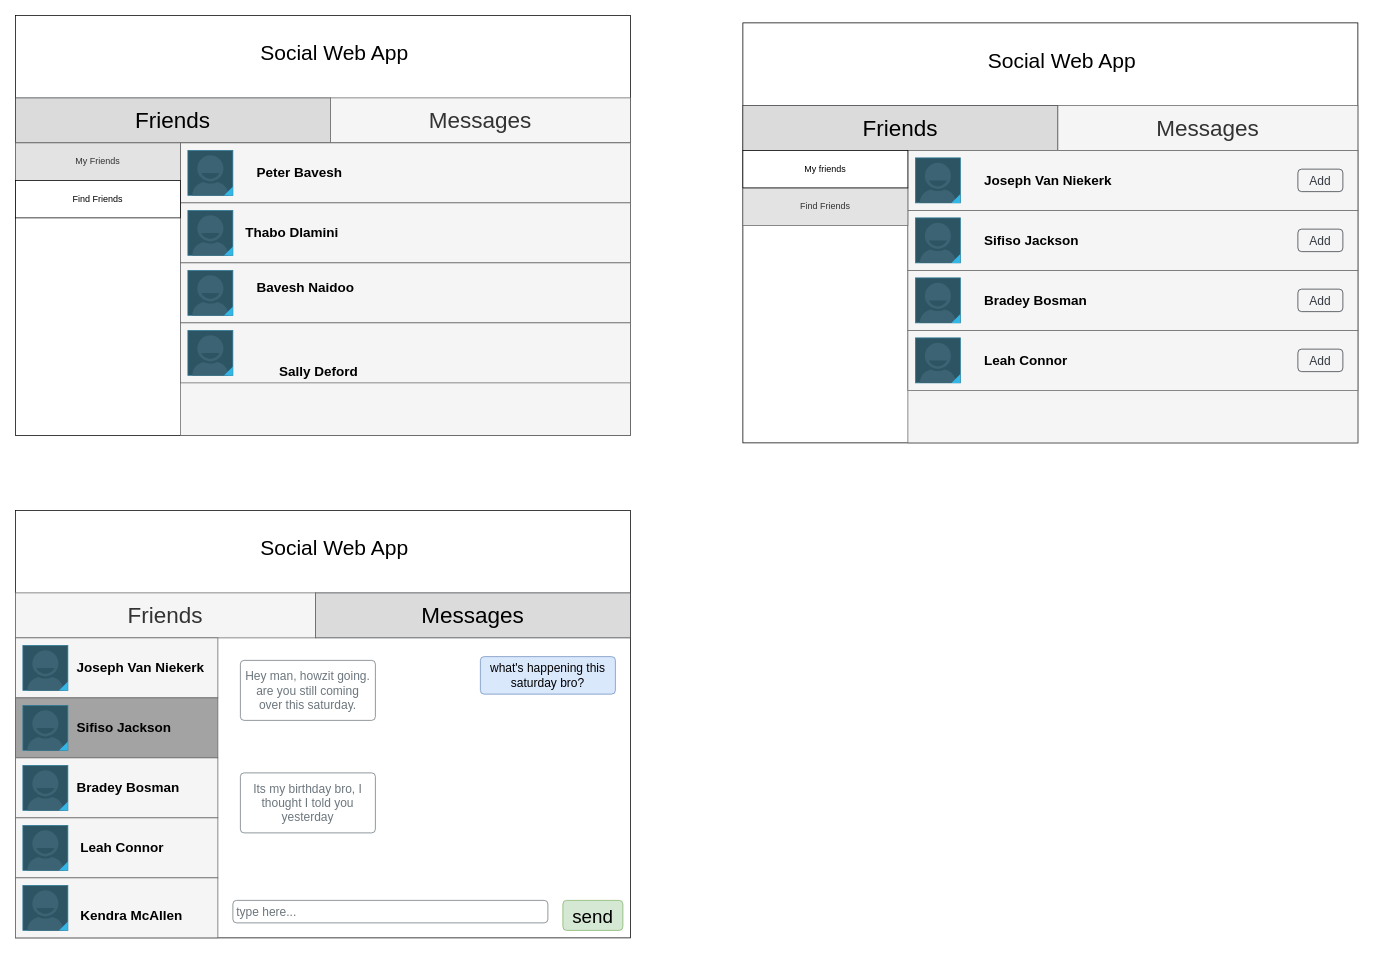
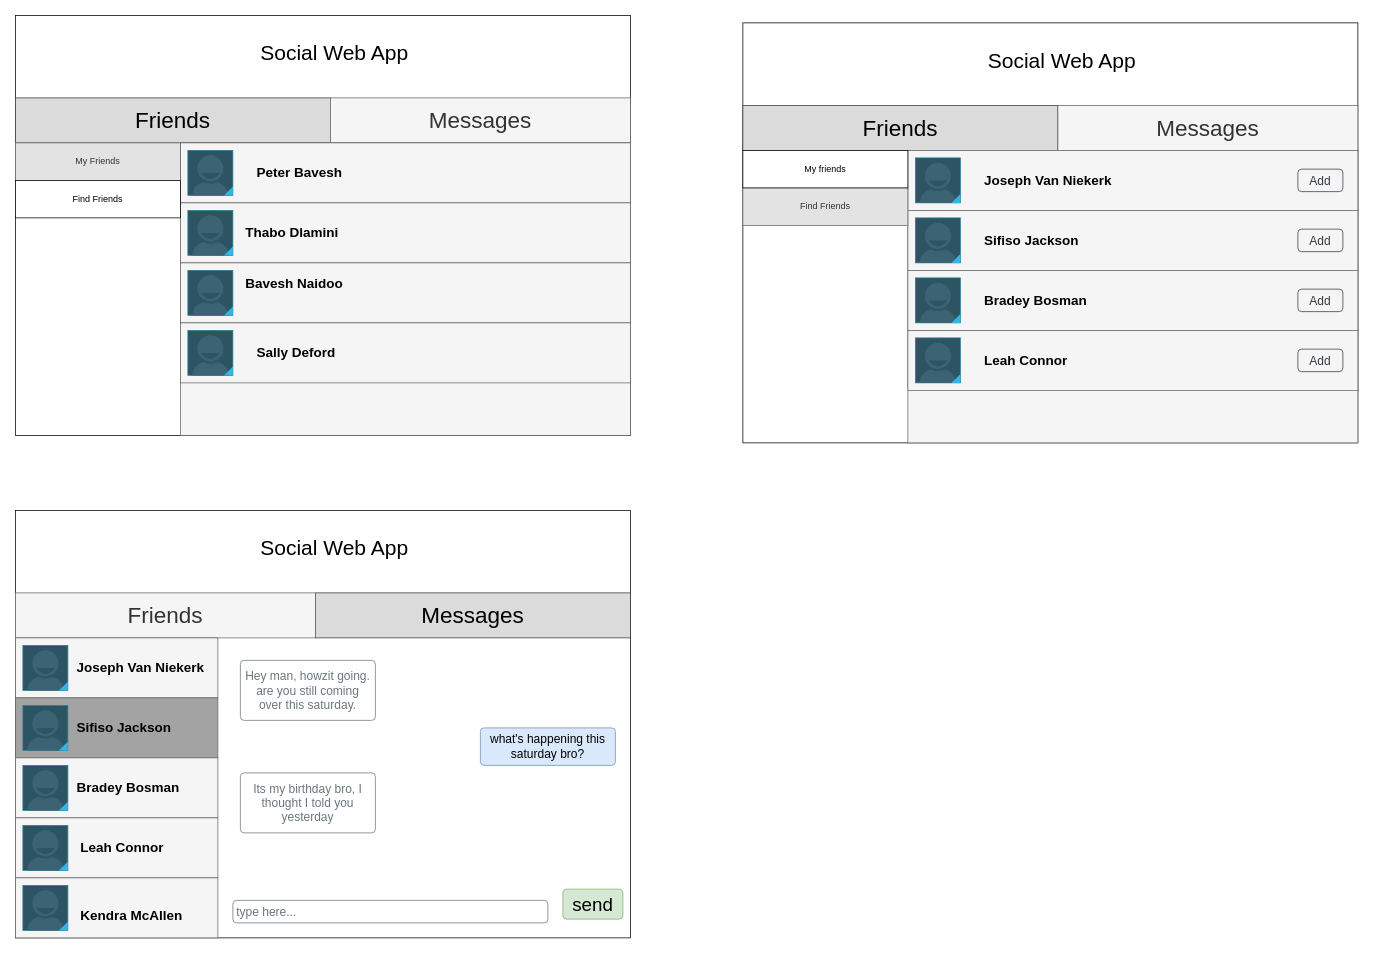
node "Bavesh Naidoo": moved (312, 293) -> (300, 289)
node "Sally Deford": moved (323, 372) -> (300, 353)
node "what's happening this saturday bro?": moved (548, 675) -> (548, 747)
node "send": moved (593, 915) -> (593, 904)
